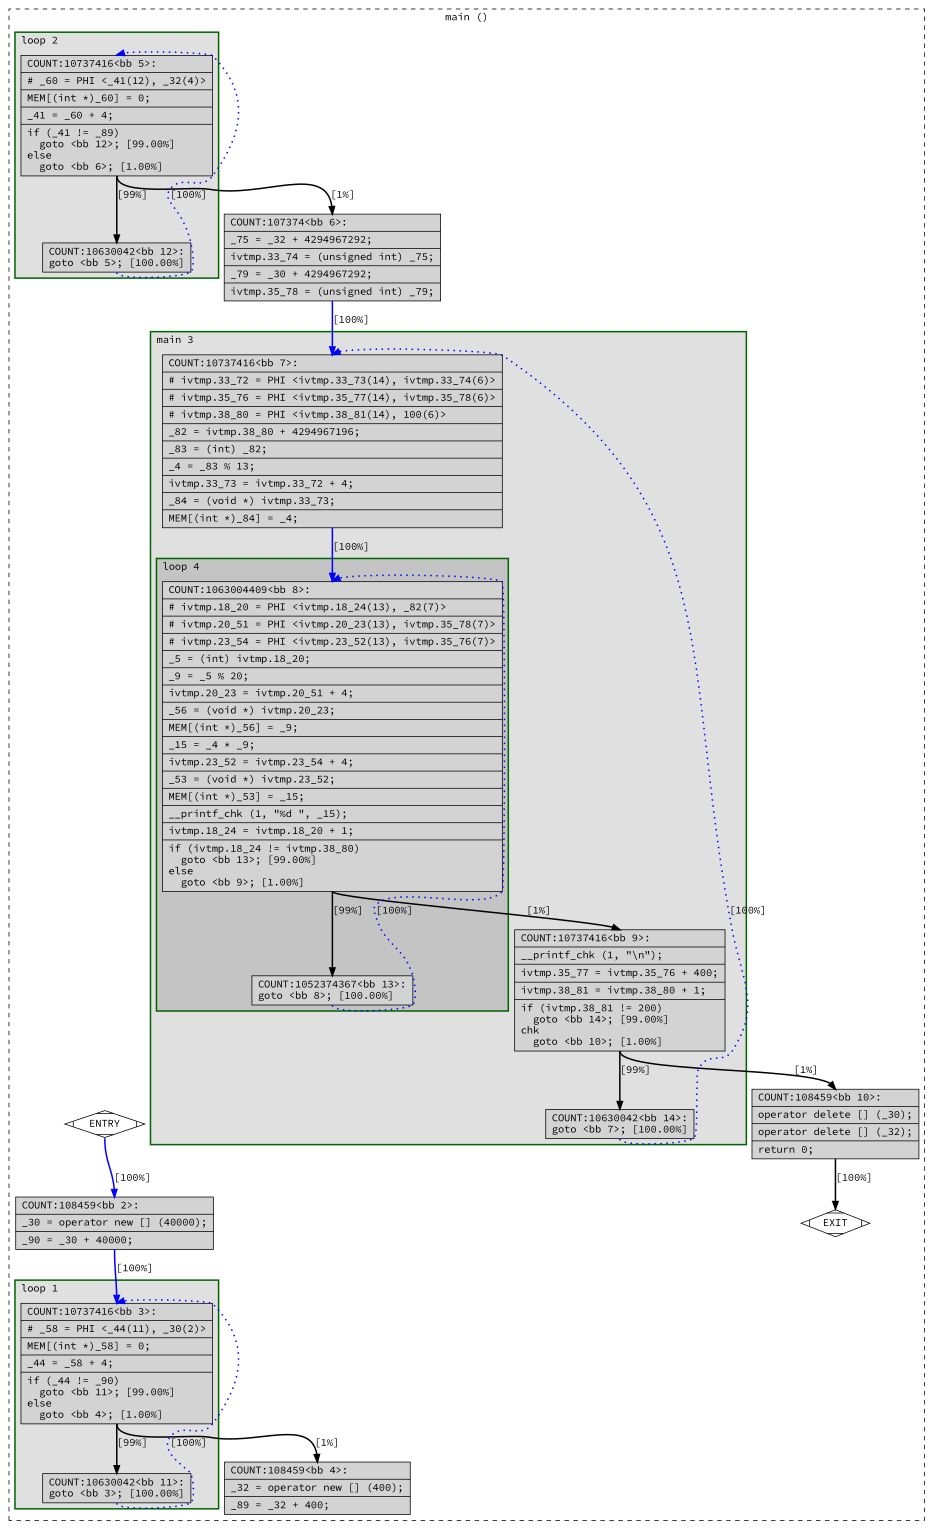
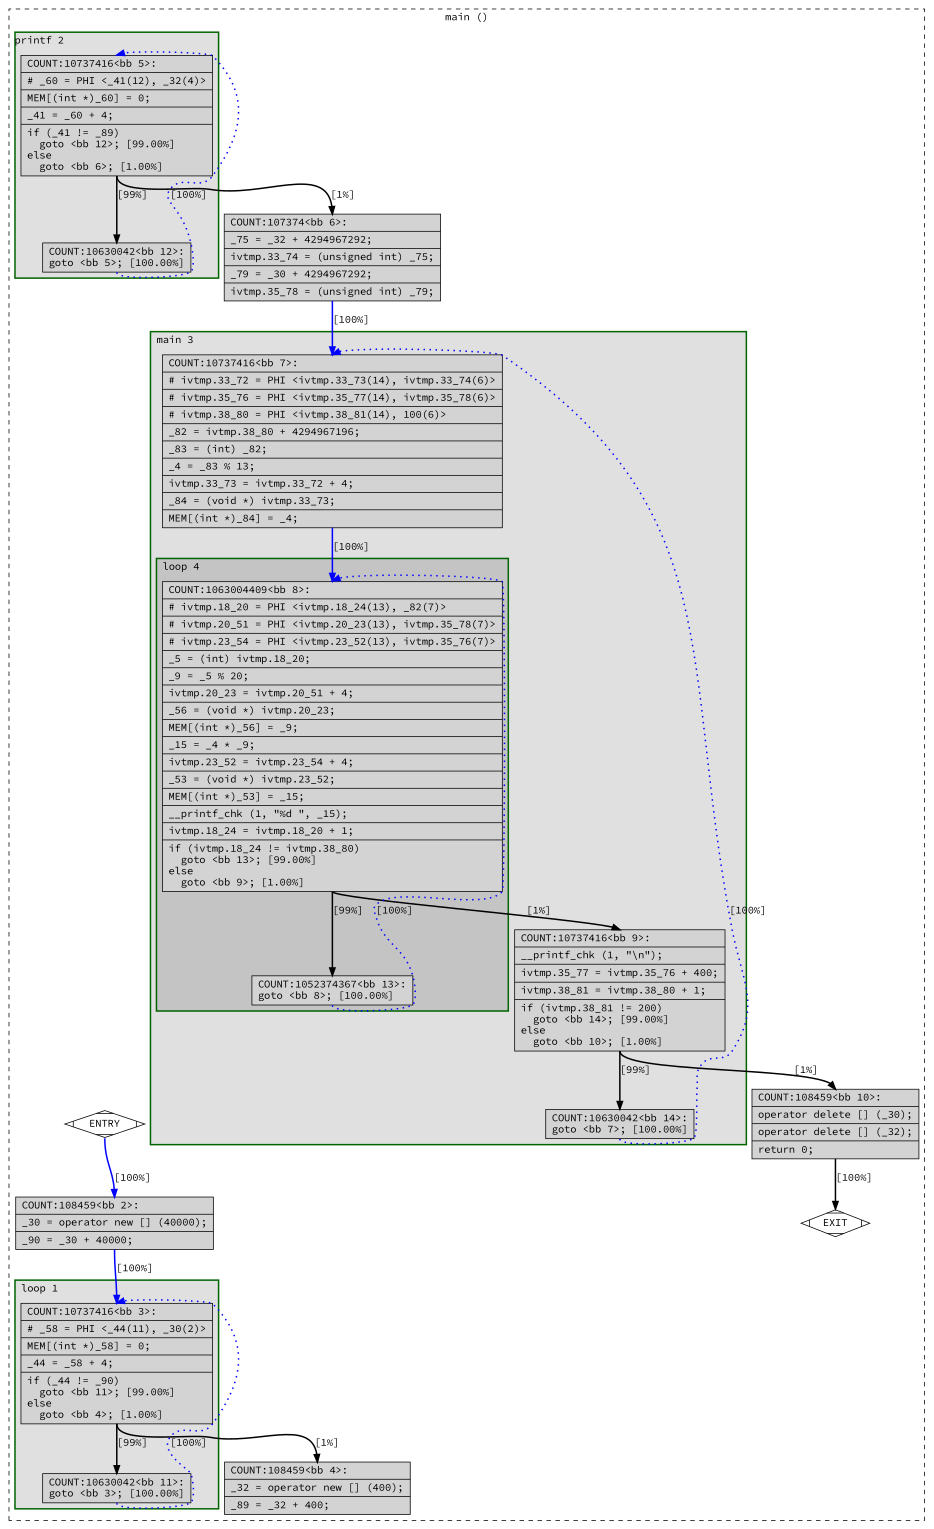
cluster "loop 2": label "loop 2" -> "printf 2"
node "COUNT:10737416<bb 9>:": text "chk" -> "else"
